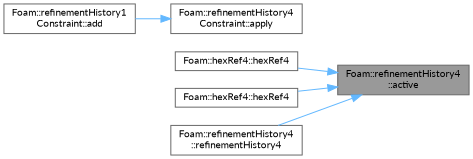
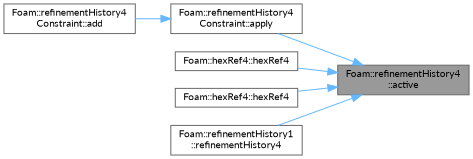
node "Foam::refinementHistory1 Constraint::add": label "Foam::refinementHistory1 Constraint::add" -> "Foam::refinementHistory4 Constraint::add"
edge "Foam::refinementHistory4 Constraint::apply" -> "Foam::refinementHistory4 ::active": added
node "Foam::refinementHistory4 ::refinementHistory4": label "Foam::refinementHistory4 ::refinementHistory4" -> "Foam::refinementHistory1 ::refinementHistory4"
